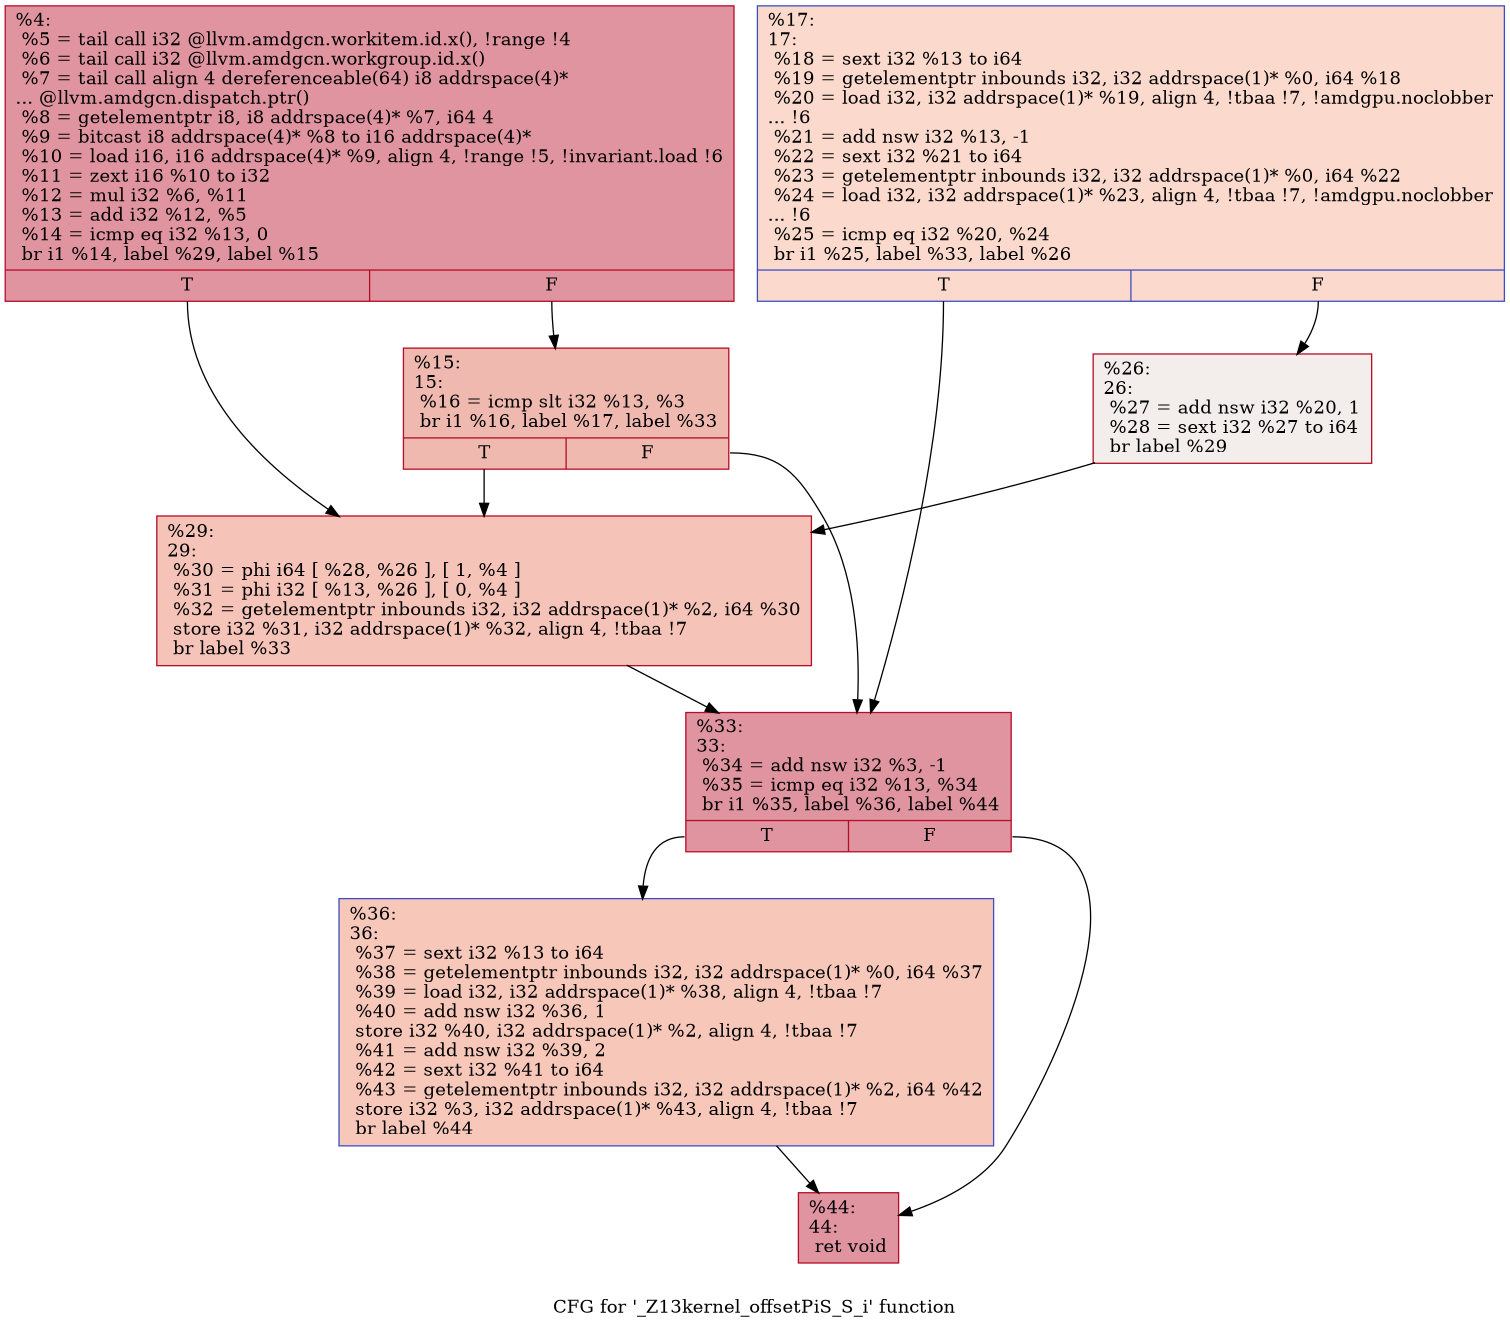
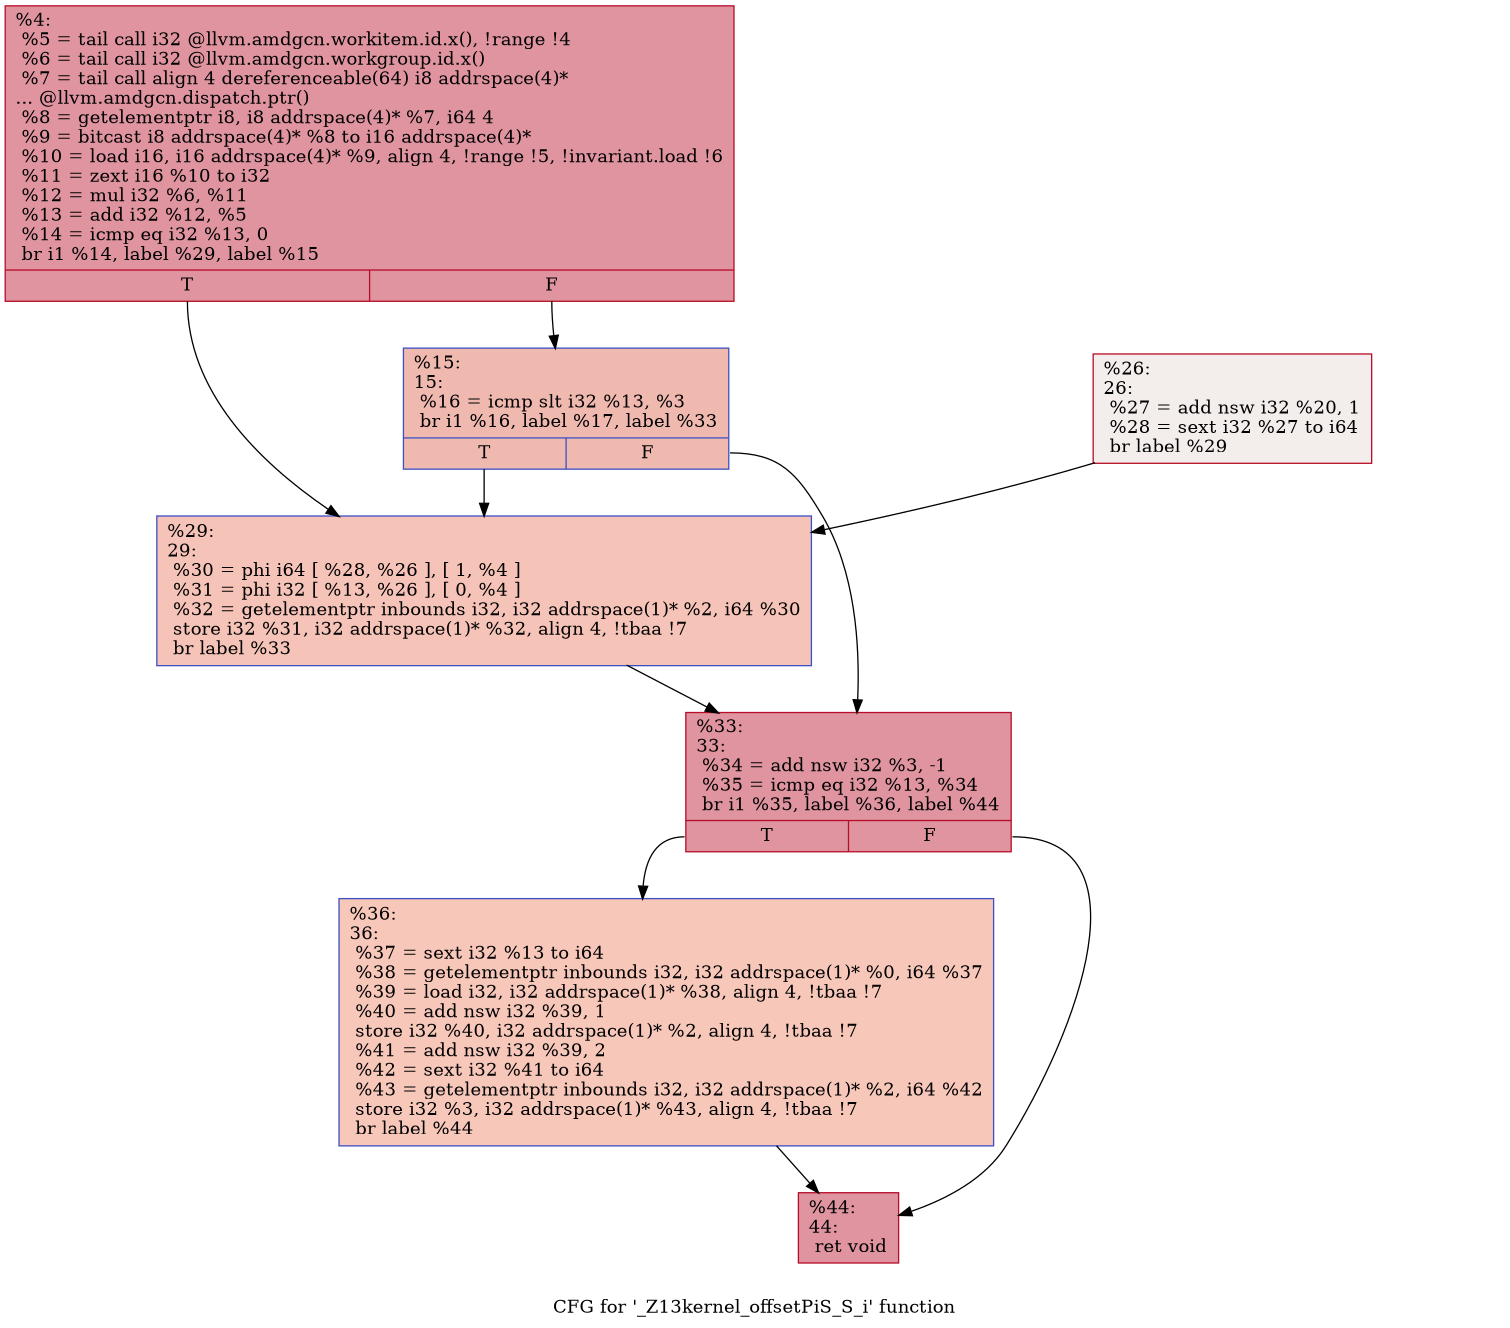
node "%17:": removed
node "%15:": color #b70d28ff -> #3d50c3ff
node "%29:": color #b70d28ff -> #3d50c3ff
node "%36:": text "%40 = add nsw i32 %36, 1" -> "%40 = add nsw i32 %39, 1"
